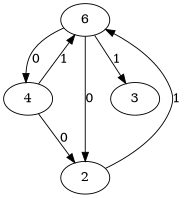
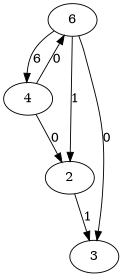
edge "6" -> "4": label "0" -> "6"
edge "4" -> "6": label "1" -> "0"
edge "6" -> "3": label "1" -> "0"
edge "6" -> "2": label "0" -> "1"
edge "2" -> "6": now "2" -> "3"
